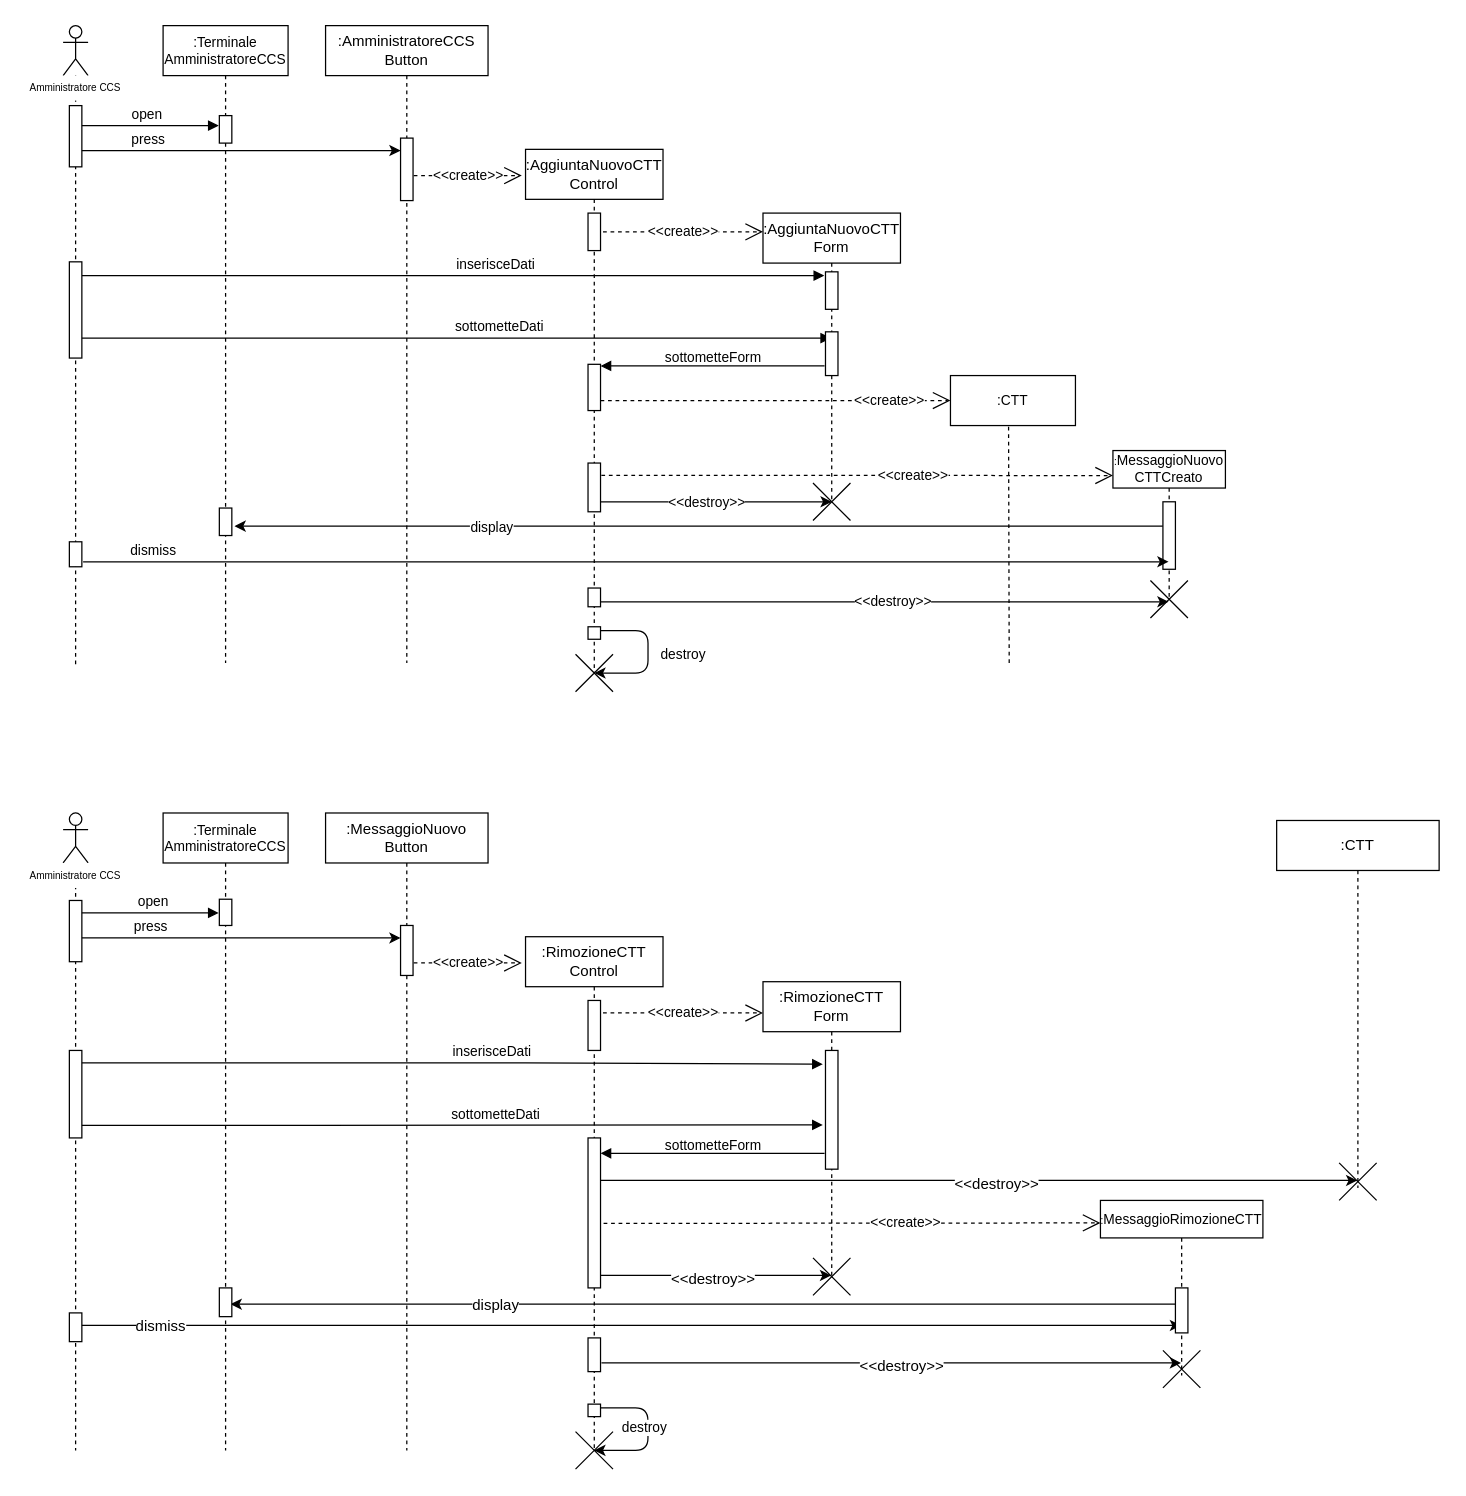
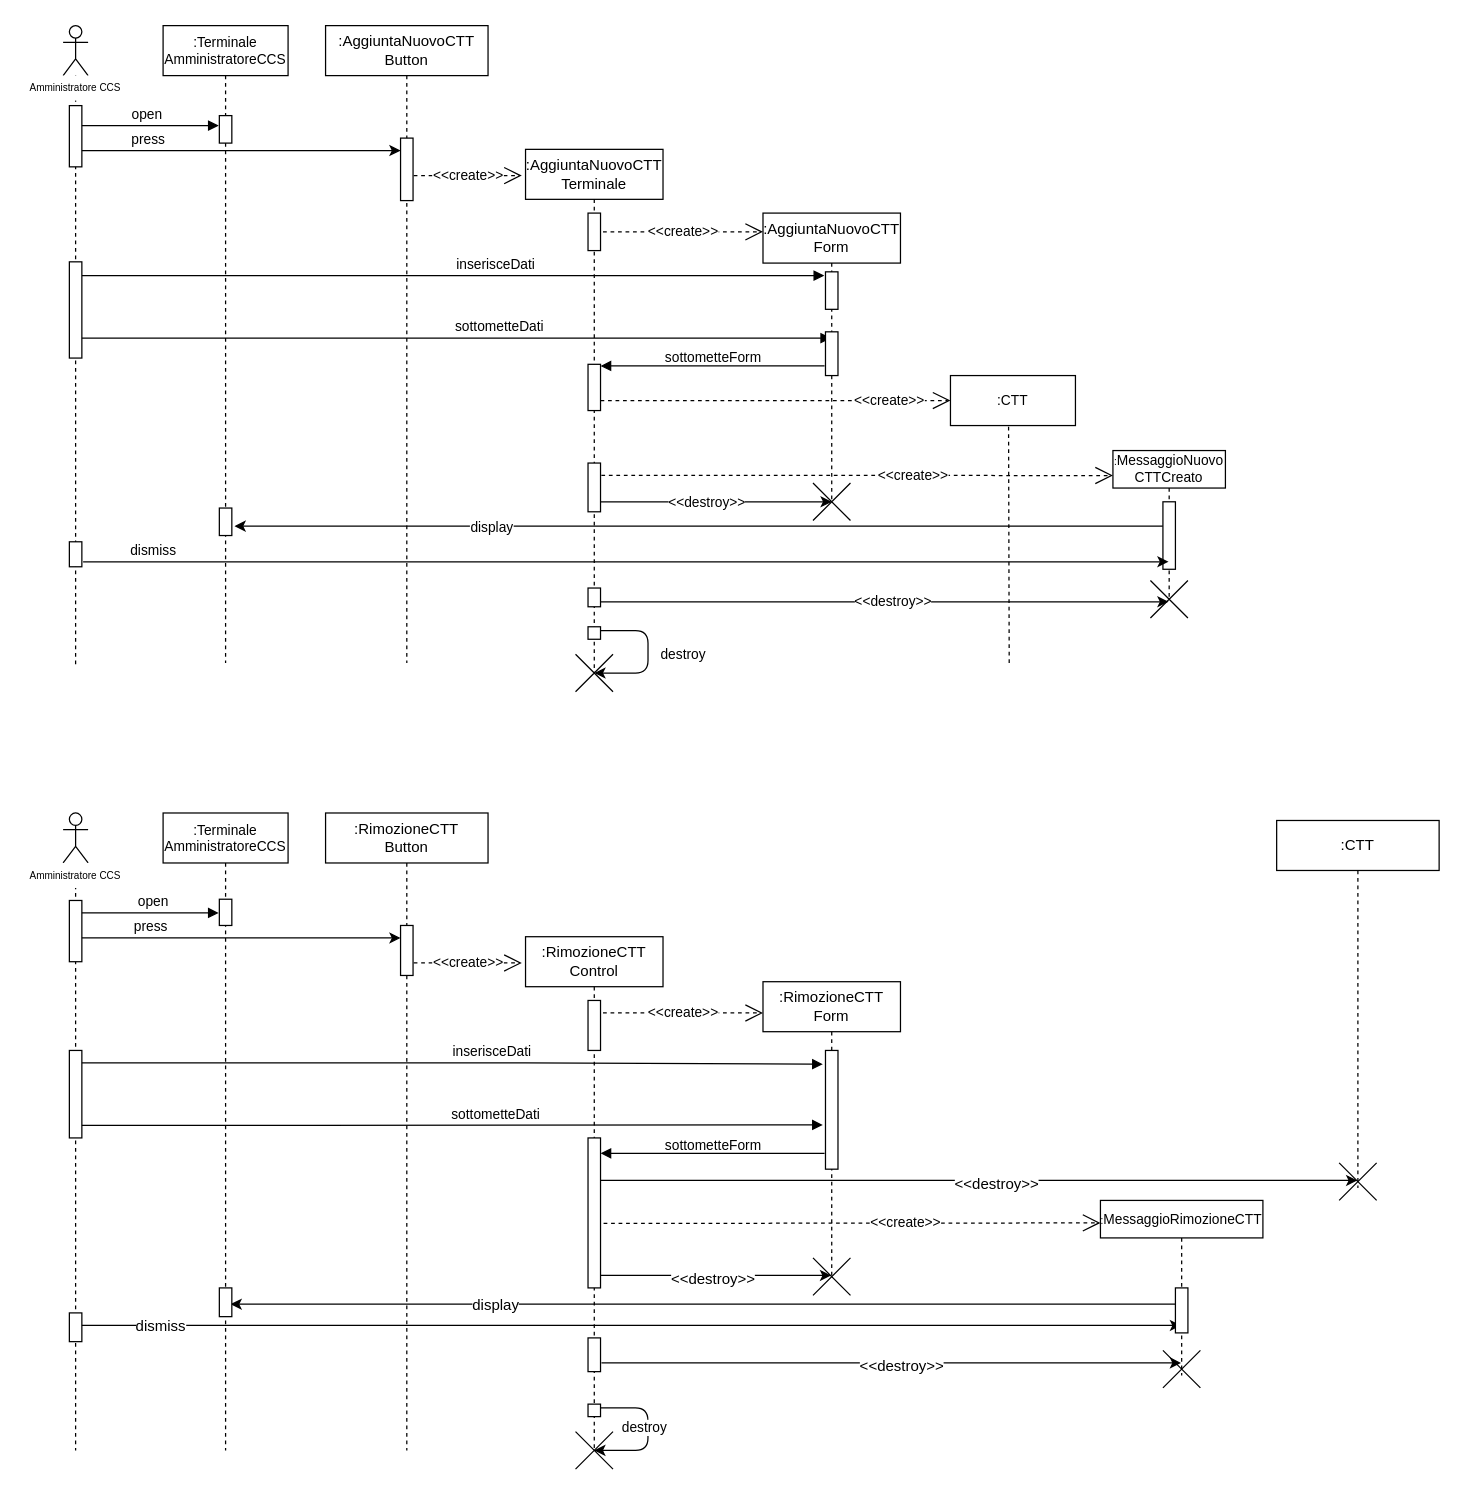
node ":AmministratoreCCS Button": label ":AmministratoreCCS Button" -> ":AggiuntaNuovoCTT Button"
node ":AggiuntaNuovoCTT Control": label ":AggiuntaNuovoCTT Control" -> ":AggiuntaNuovoCTT Terminale"
node ":MessaggioNuovo Button": label ":MessaggioNuovo Button" -> ":RimozioneCTT Button"
